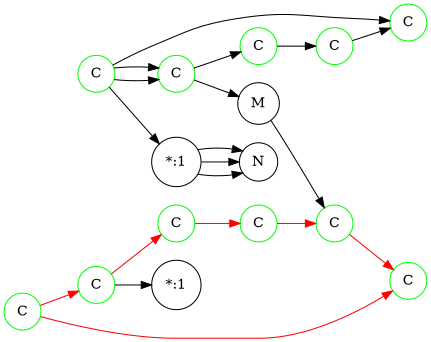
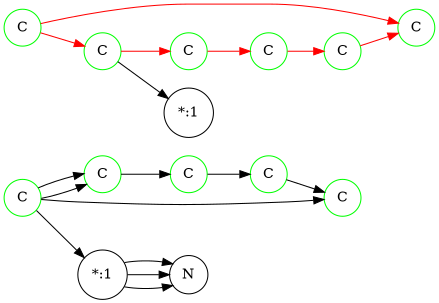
node "M": removed
